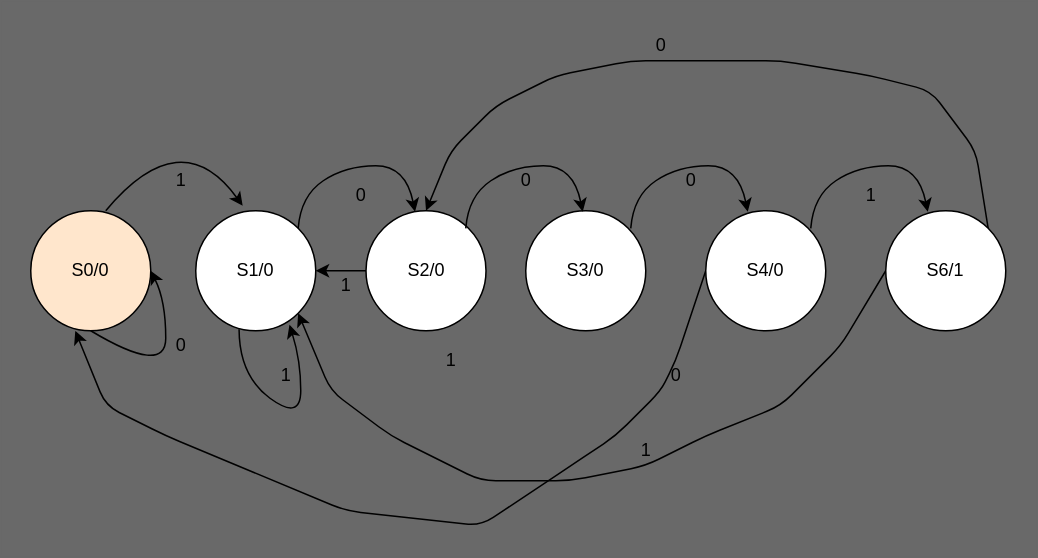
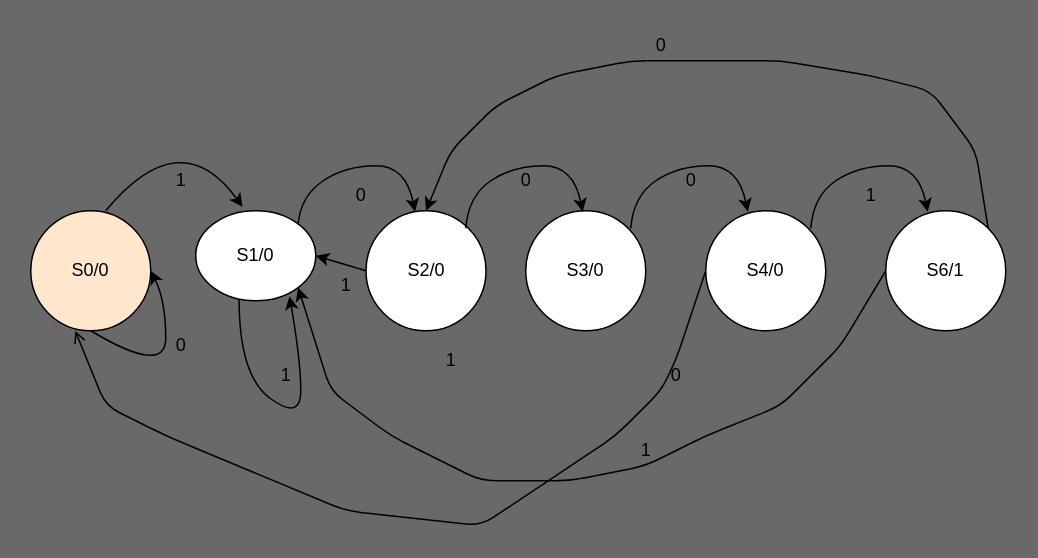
node "S1/0": size 120x120 -> 120x90
edge "S4/0" -> "S0/0": arrowhead classic -> open
